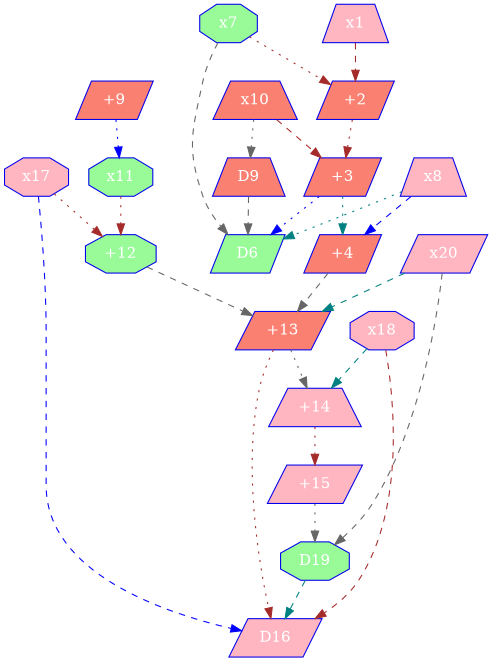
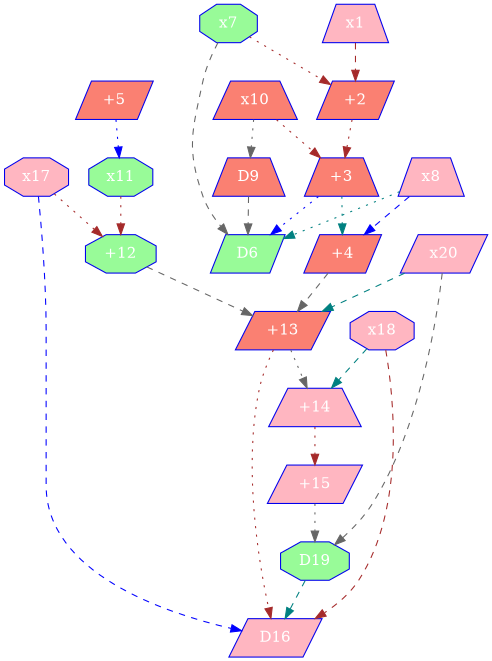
node "+9": label "+9" -> "+5"
edge "x10" -> "+3": style dashed -> dotted
node "+3": shape parallelogram -> trapezium
